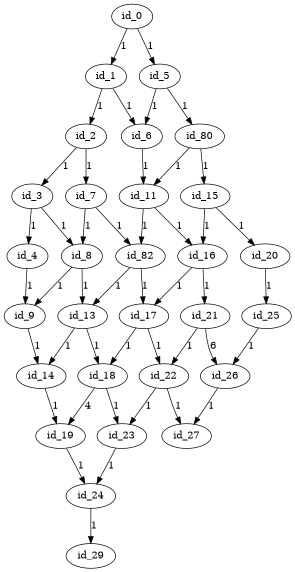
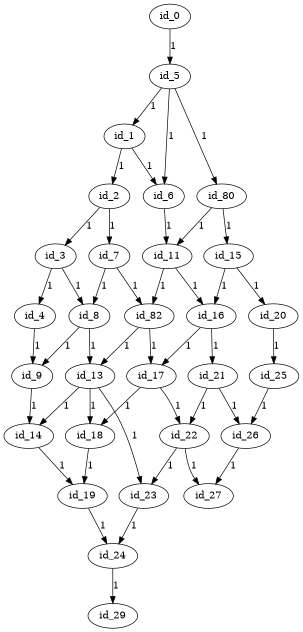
edge "id_0" -> "id_1": now "id_5" -> "id_1"
edge "id_21" -> "id_26": label "6" -> "1"
edge "id_18" -> "id_23": now "id_13" -> "id_23"
edge "id_18" -> "id_19": label "4" -> "1"
